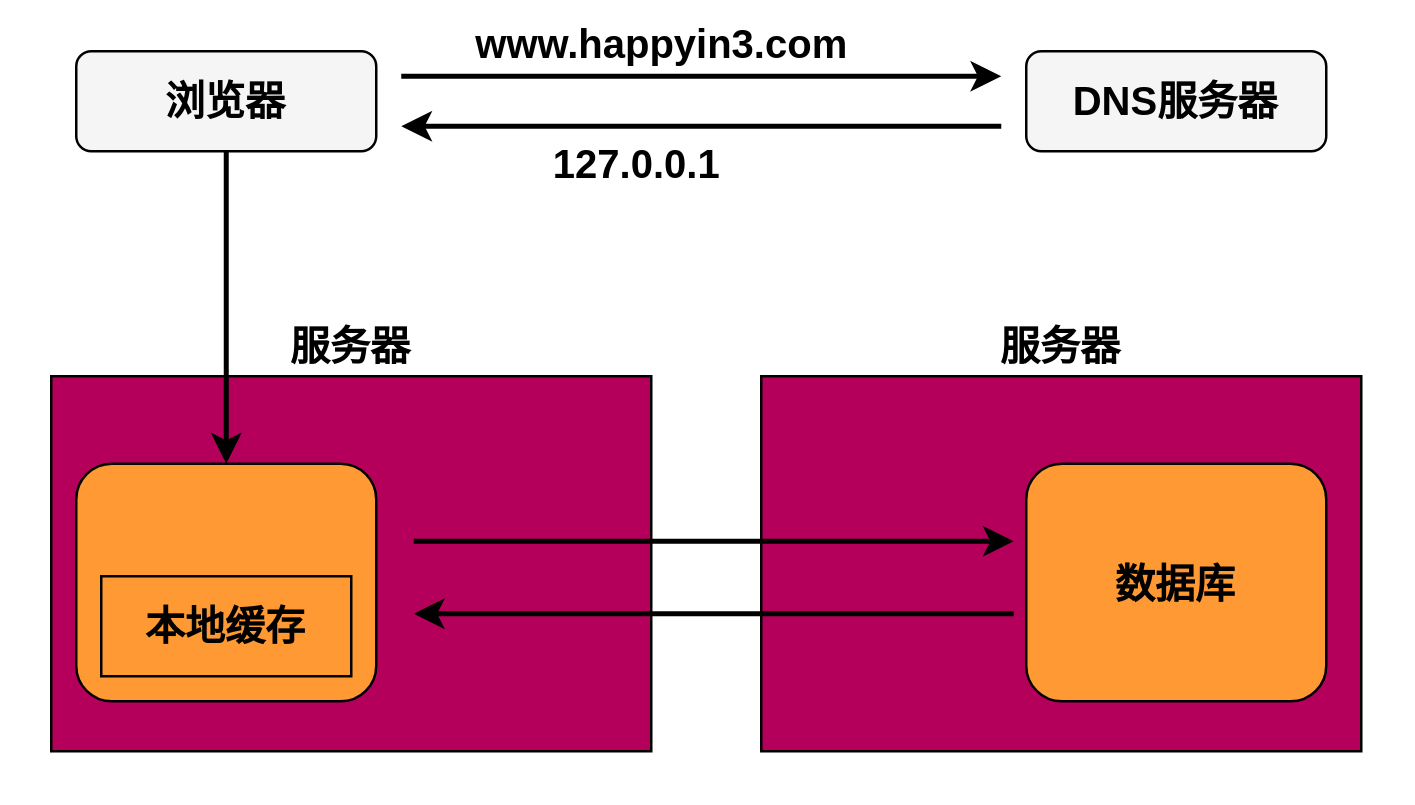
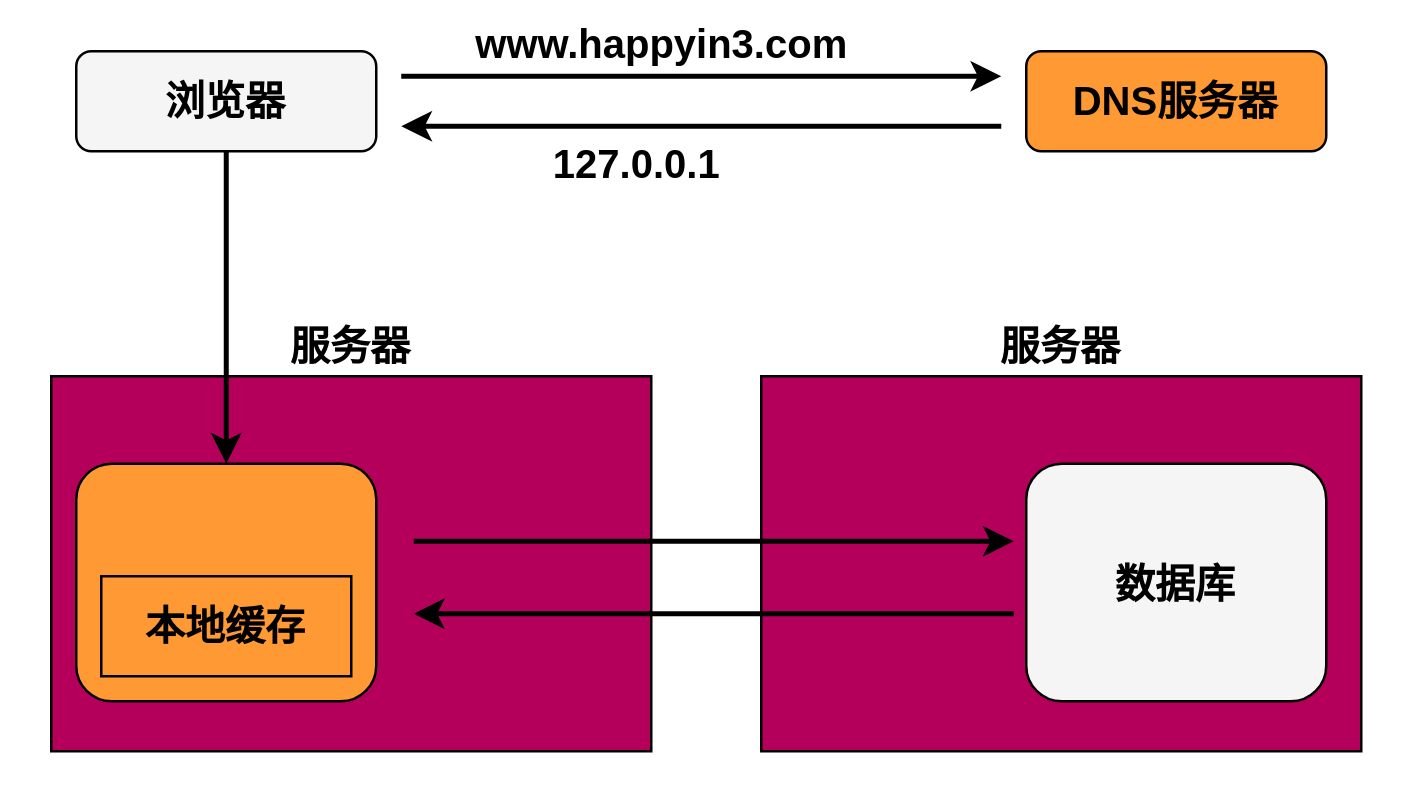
node "DNS服务器": fillcolor #f5f5f5 -> #ff9933
node "数据库": fillcolor #ff9933 -> #f5f5f5
